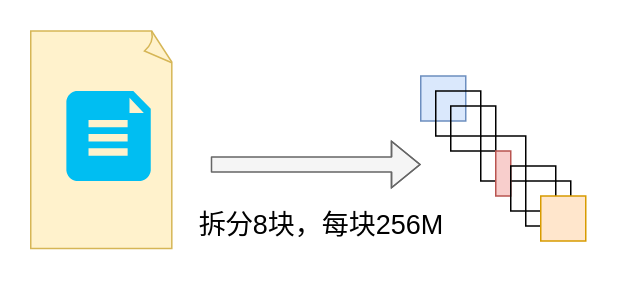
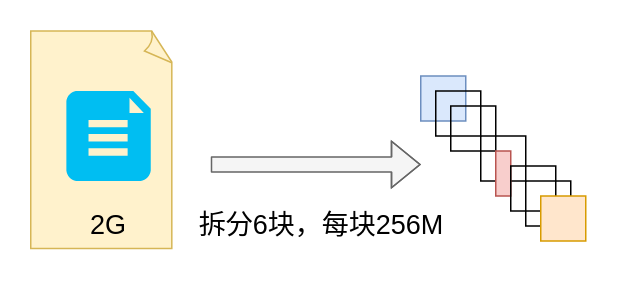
node "2G": added
node "拆分8块，每块256M": label "拆分8块，每块256M" -> "拆分6块，每块256M"
